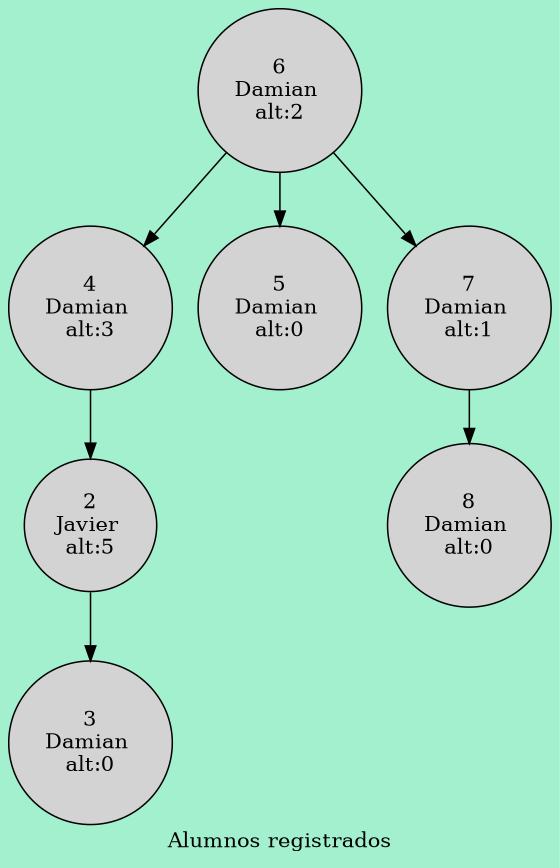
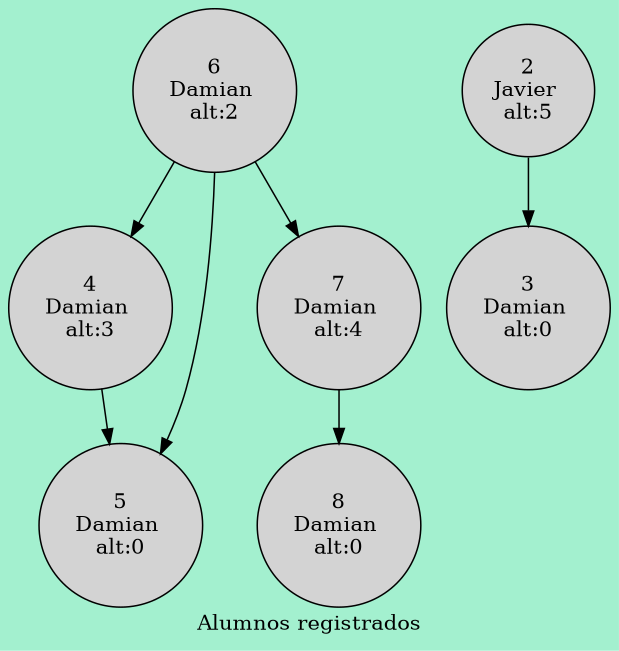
node "7 Damian alt:1": label "7 Damian alt:1" -> "7 Damian alt:4"
edge "4 Damian alt:3" -> "2 Javier alt:5": now "4 Damian alt:3" -> "5 Damian alt:0"
